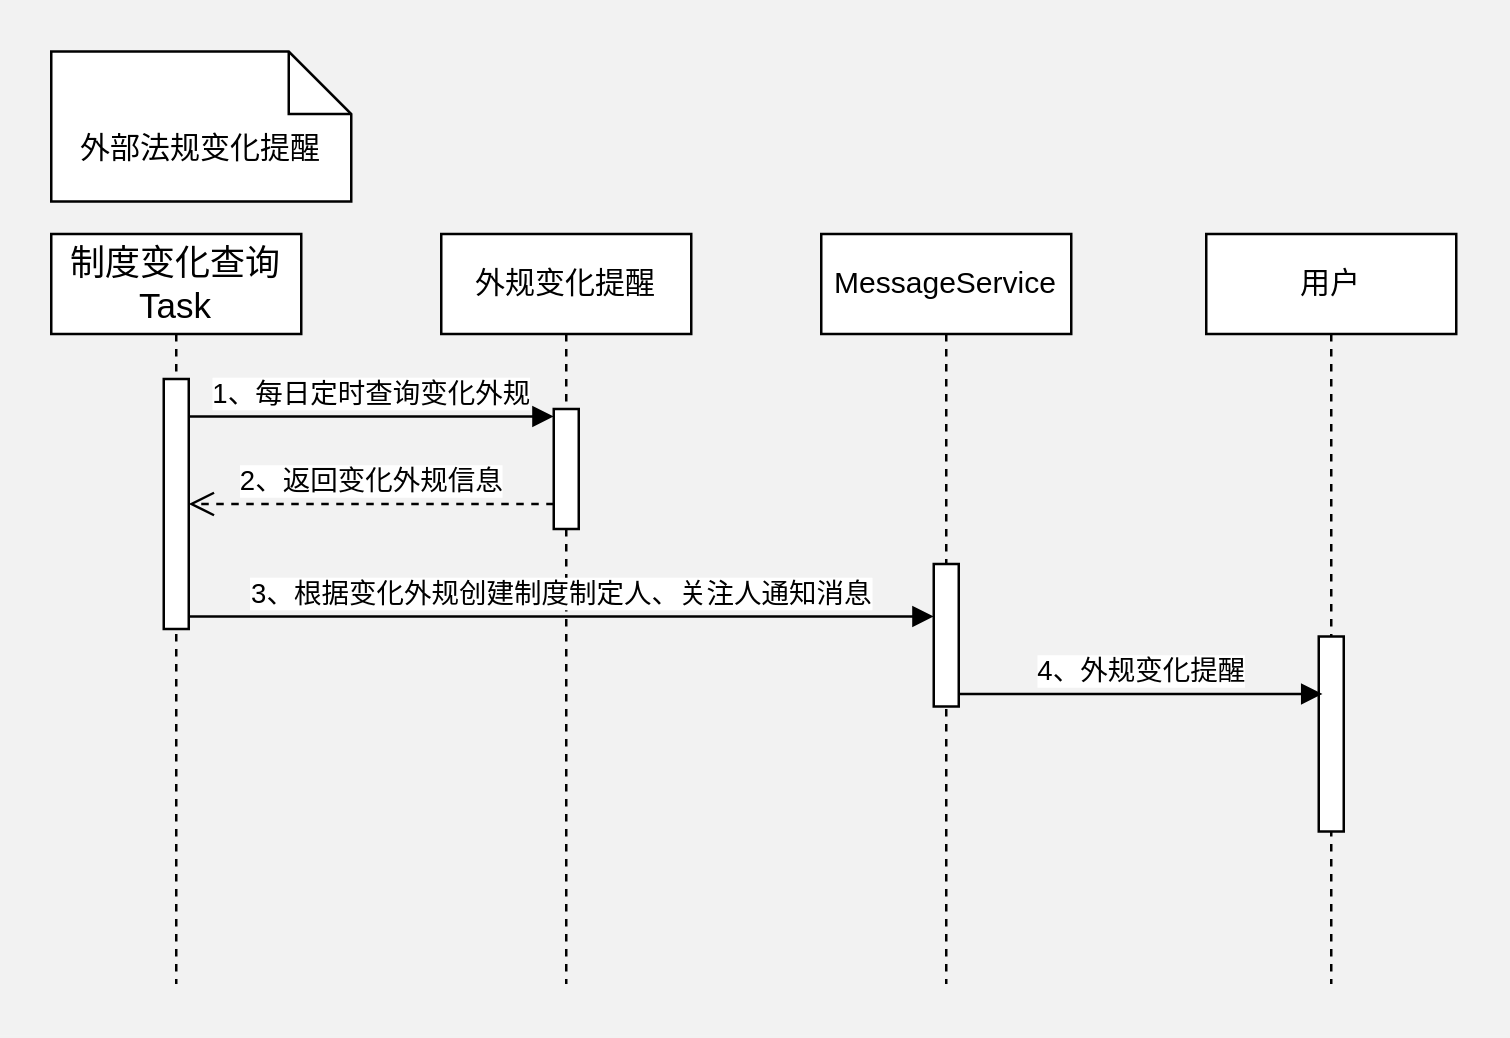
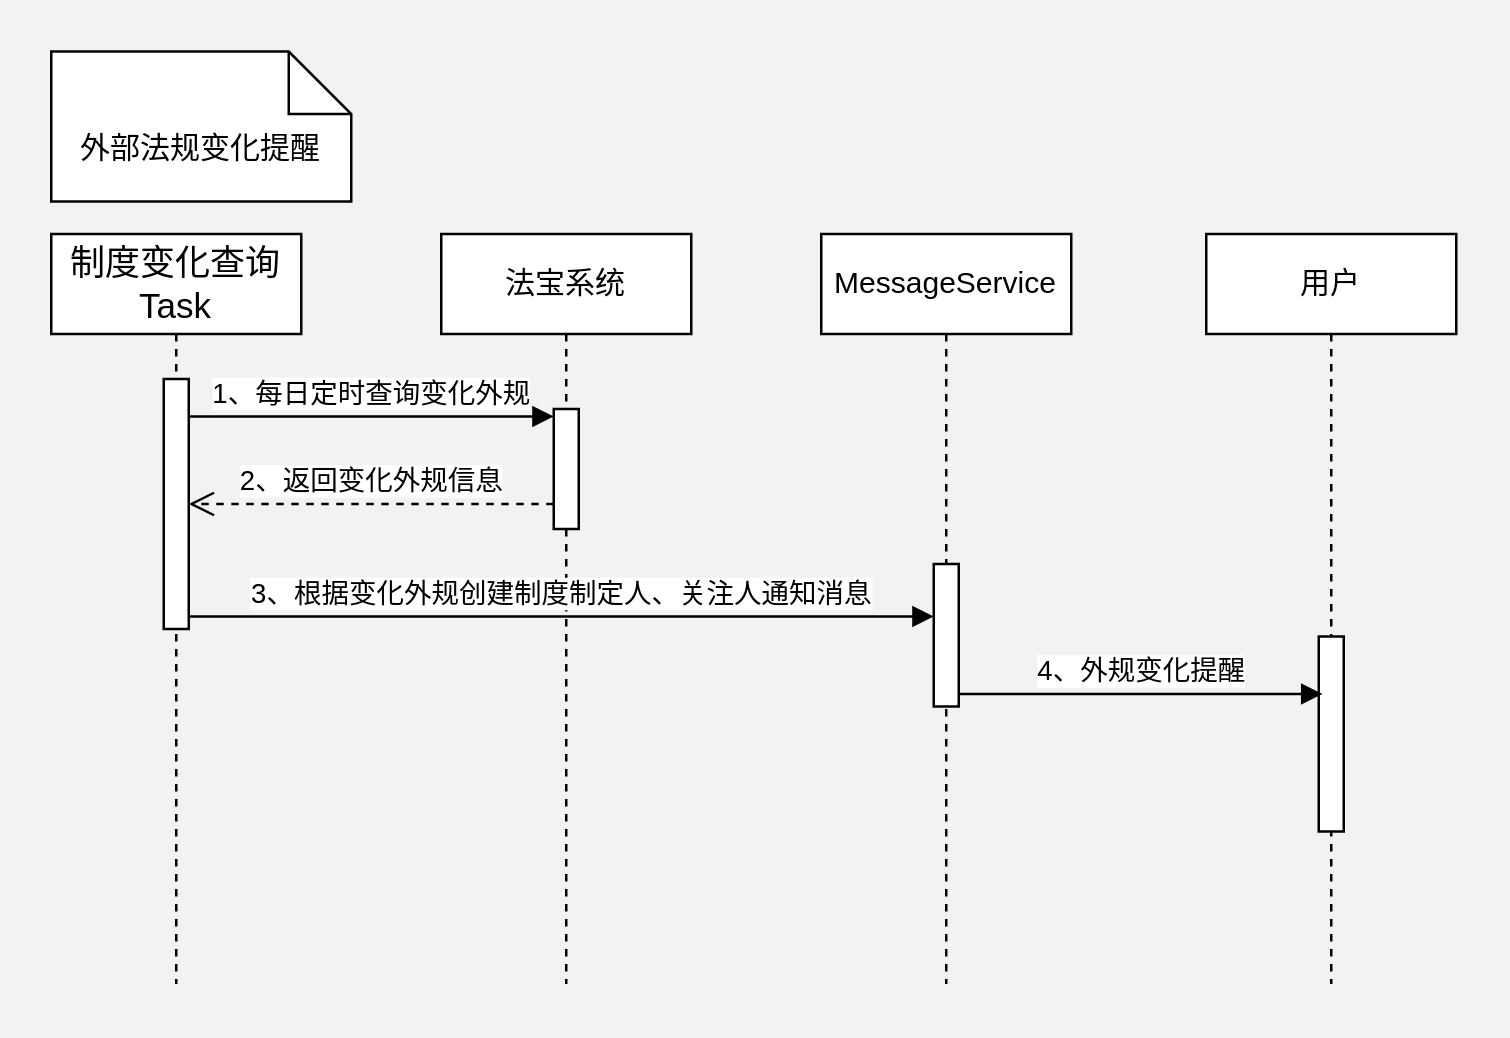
node "外规变化提醒": label "外规变化提醒" -> "法宝系统"
